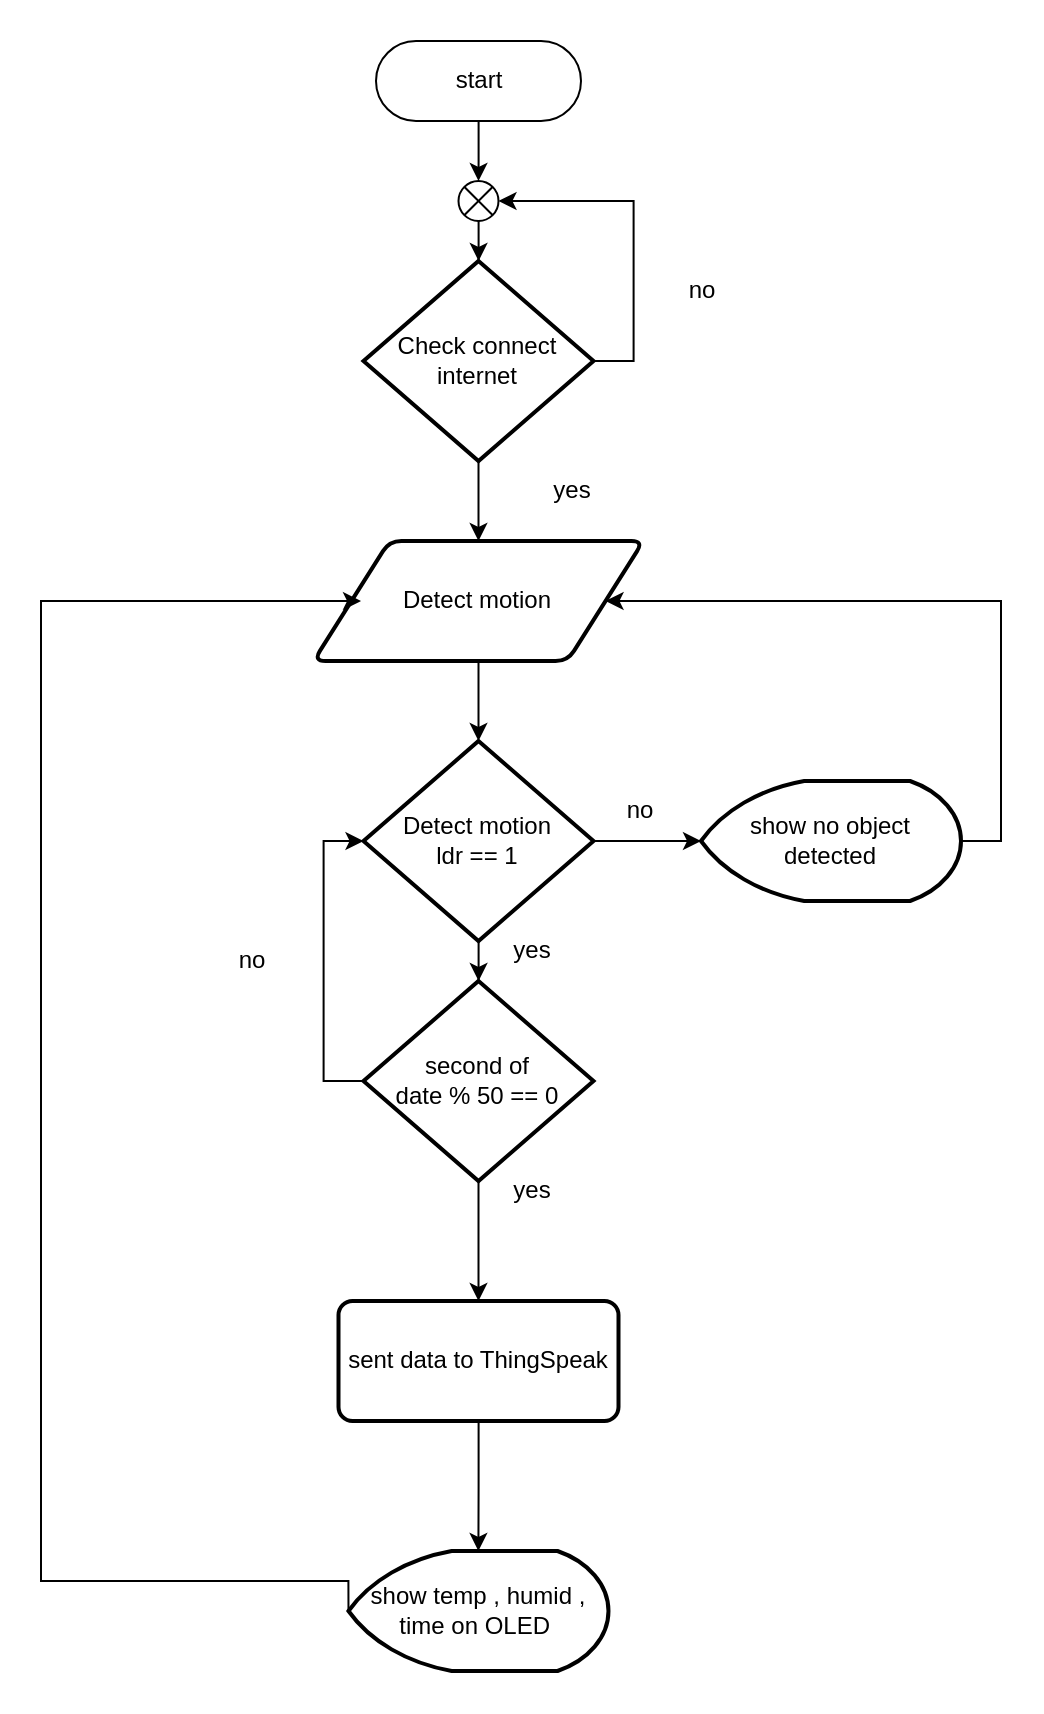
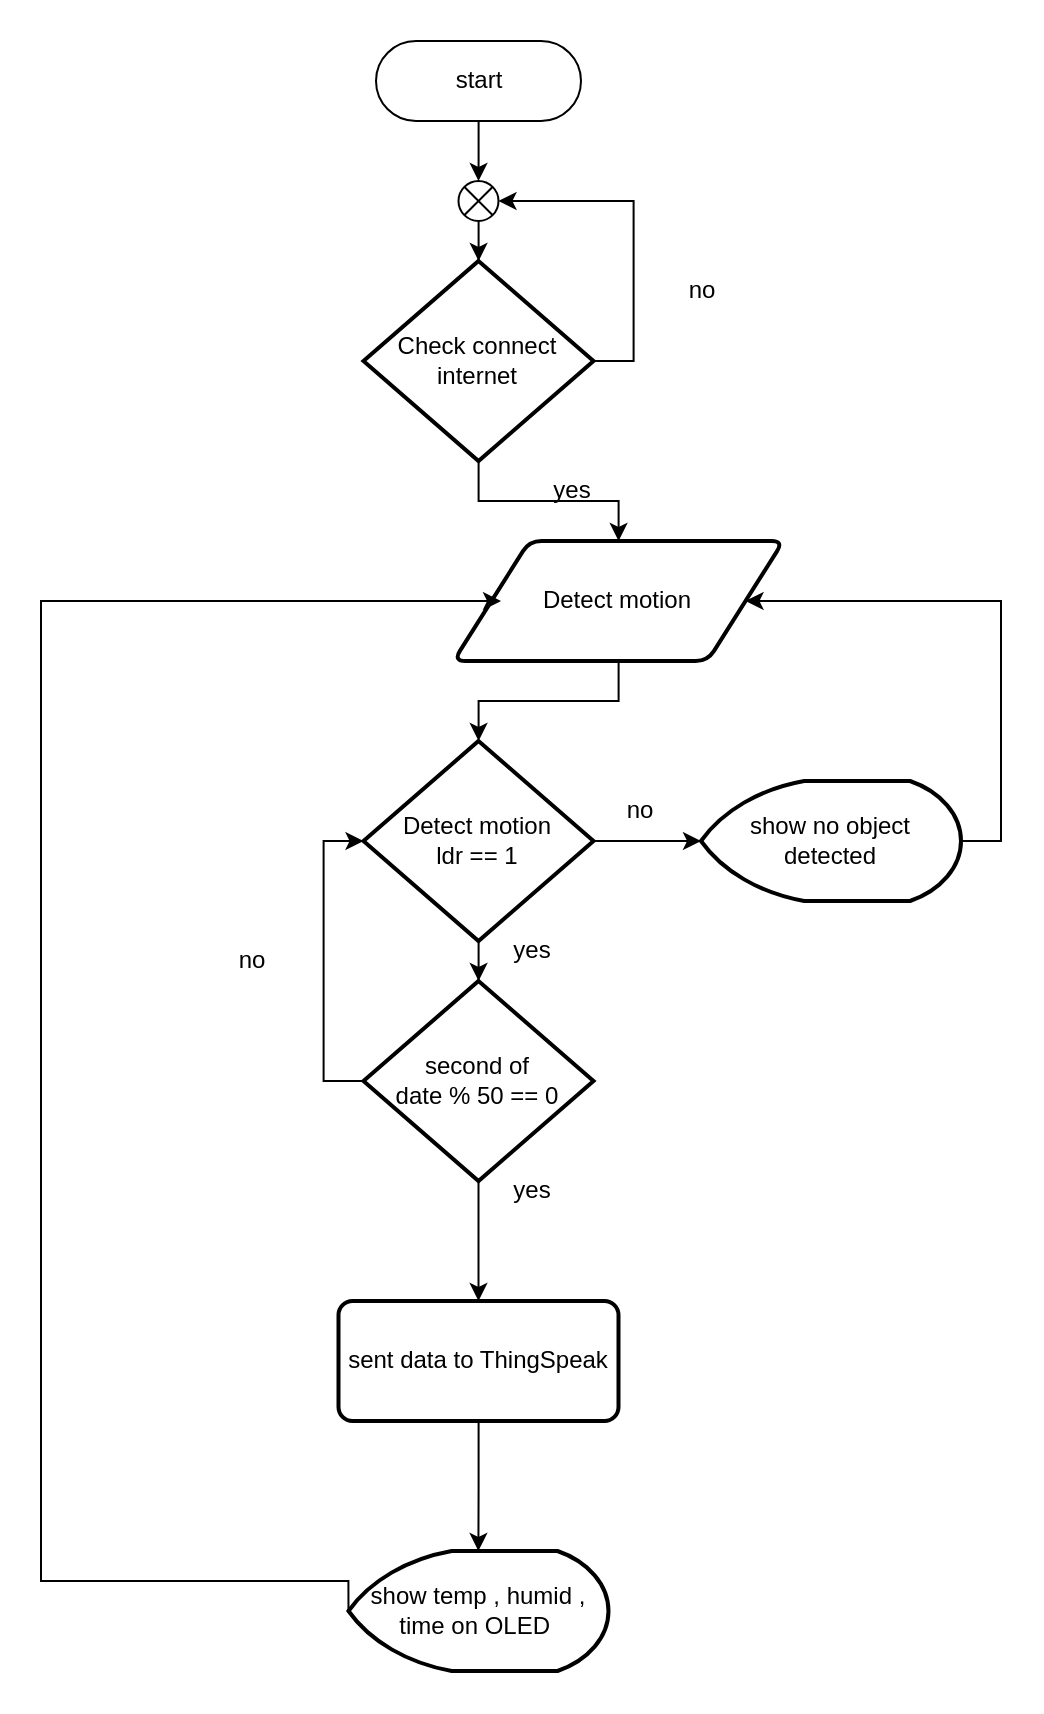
node "Detect motion": moved (479, 601) -> (619, 601)
